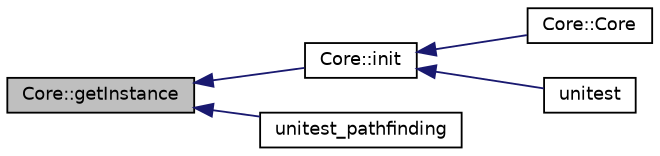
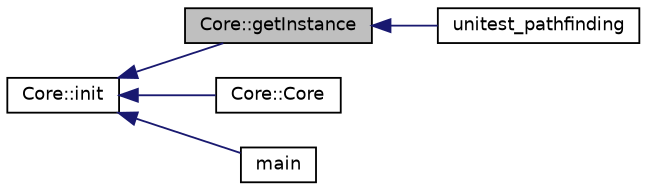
edge "Core::init" -> "Core::getInstance": reversed
node "unitest": label "unitest" -> "main"
